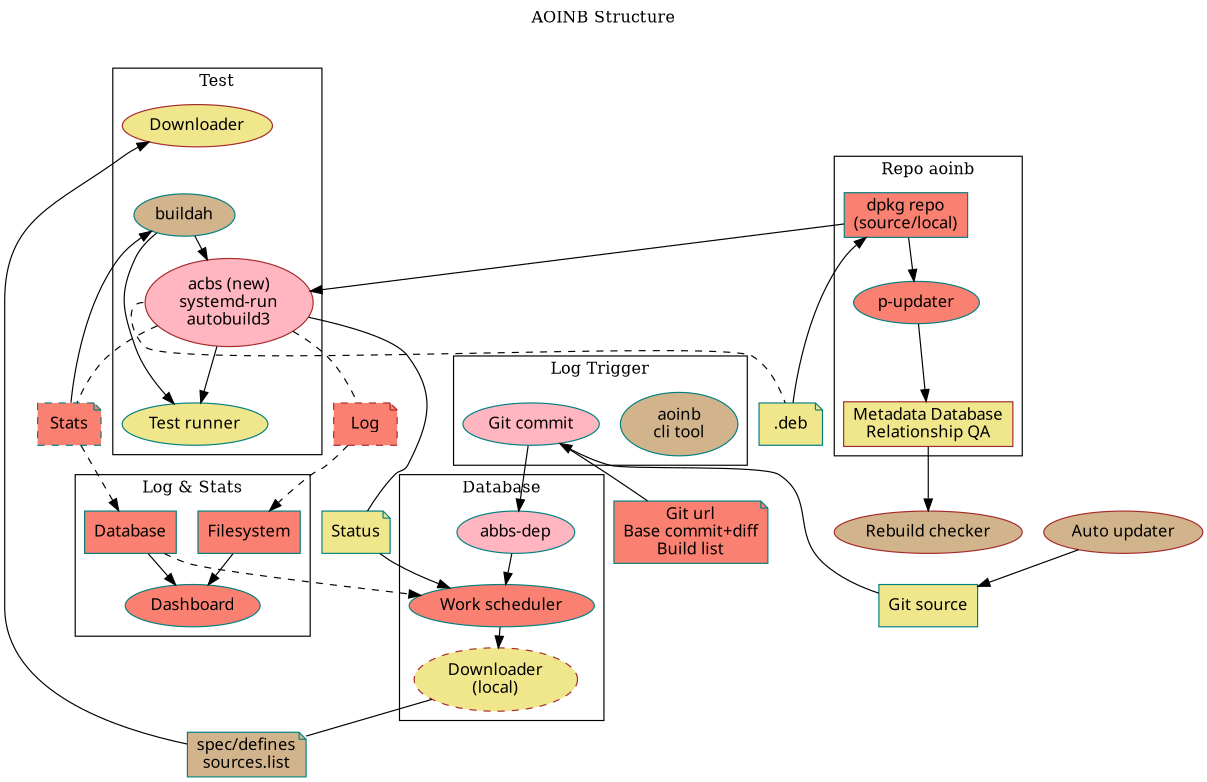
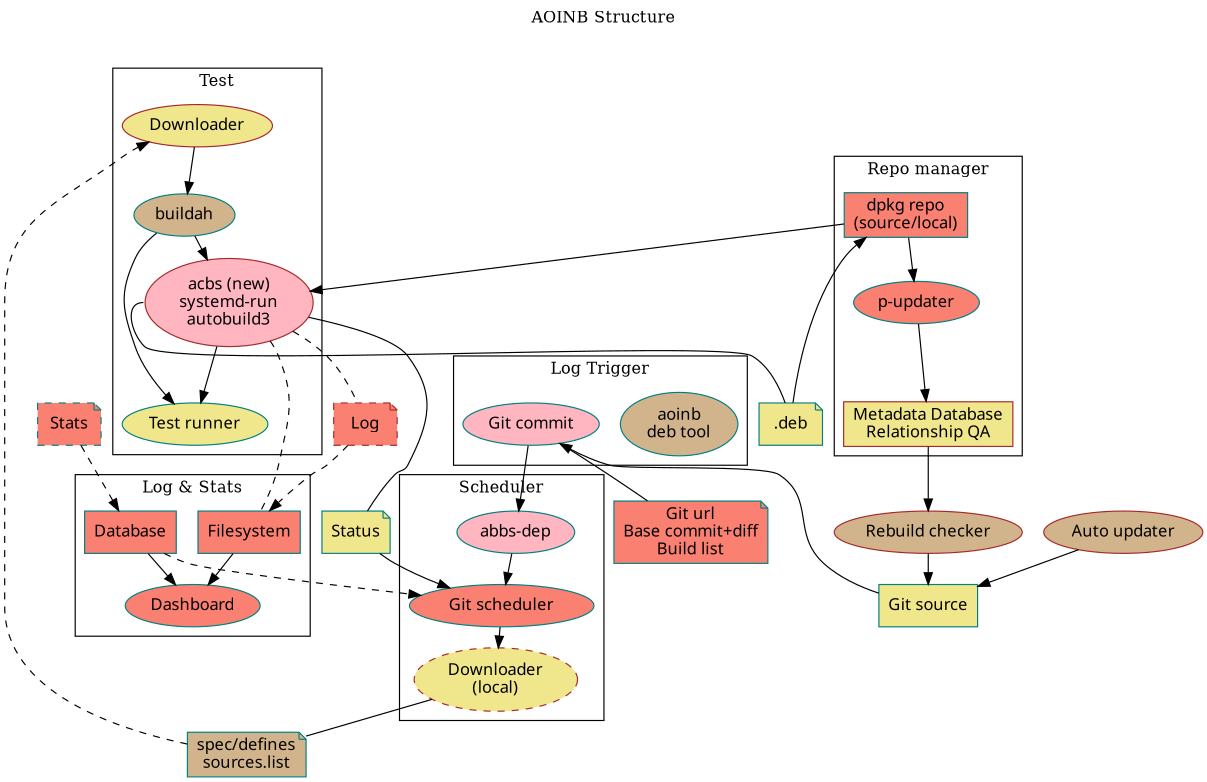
cluster "Repo aoinb": label "Repo aoinb" -> "Repo manager"
edge "Stats" -> "buildah": now "Downloader" -> "buildah"
edge "acbs (new) systemd-run autobuild3" -- ".deb": style dashed -> solid
edge "acbs (new) systemd-run autobuild3" -- "Stats": now "acbs (new) systemd-run autobuild3" -- "Filesystem"
node "aoinb cli tool": label "aoinb cli tool" -> "aoinb deb tool"
edge "spec/defines sources.list" -> "Downloader": style solid -> dashed
cluster "Database": label "Database" -> "Scheduler"
edge "Rebuild checker" -> "Git source": added
node "Work scheduler": label "Work scheduler" -> "Git scheduler"
